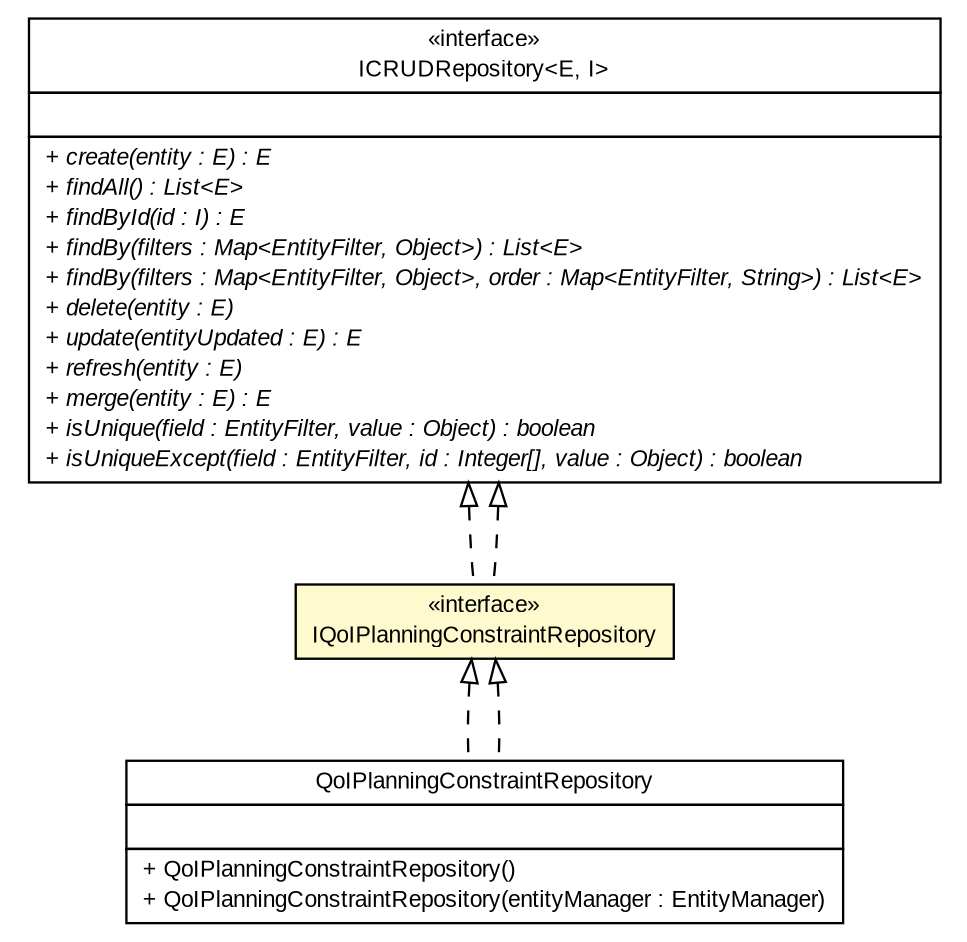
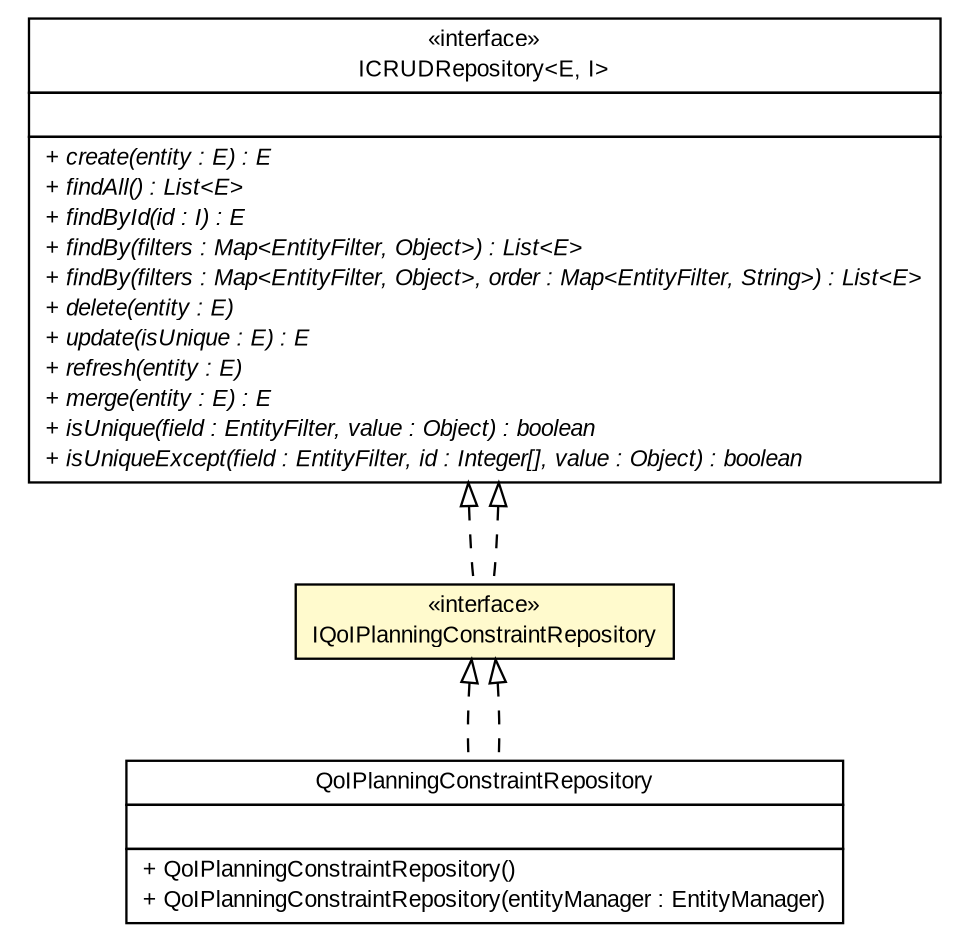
node "ICRUDRepository<E, I>": text "+ update(entityUpdated : E) : E" -> "+ update(isUnique : E) : E"
